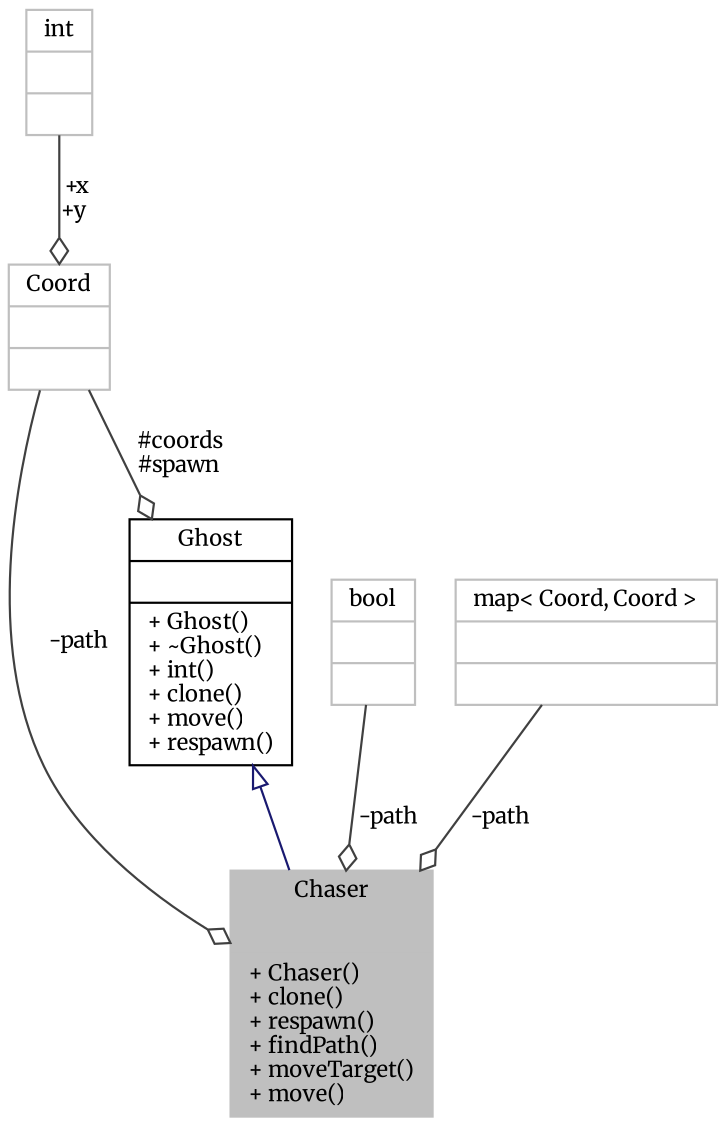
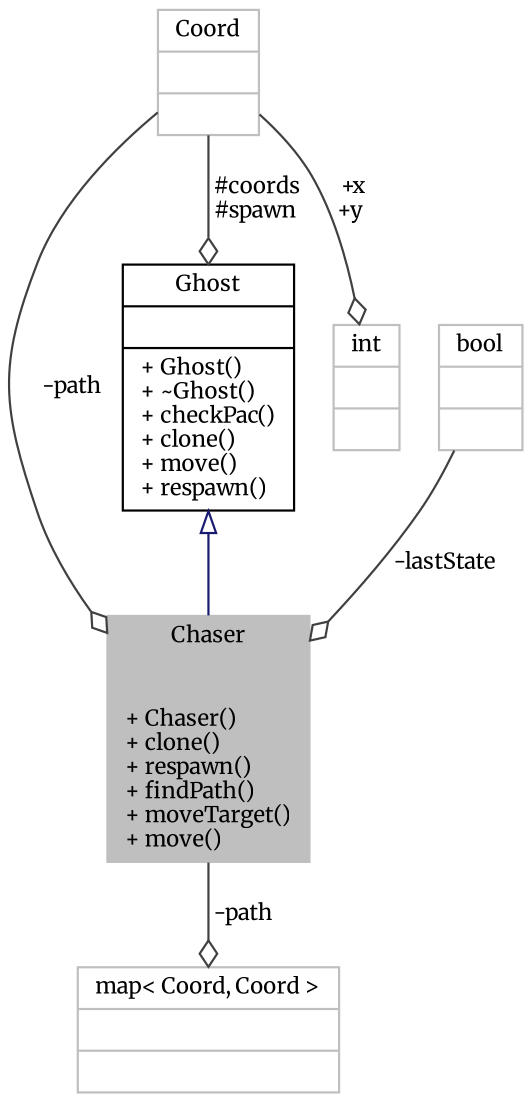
edge "int" -> "Coord": reversed
node "Ghost": text "+ int()" -> "+ checkPac()"
edge "map< Coord, Coord >" -> "Chaser": reversed
edge "bool" -> "Chaser": label " -path" -> " -lastState"
